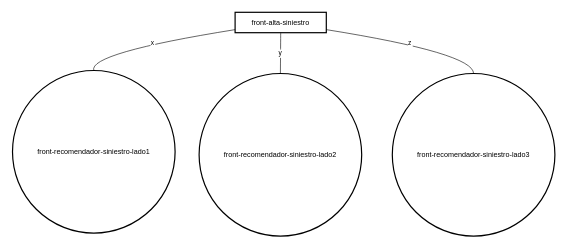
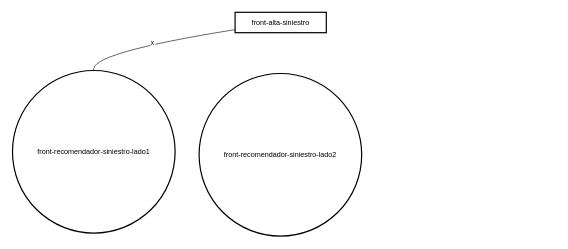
edge "front-alta-siniestro" -- "front-recomendador-siniestro-lado3": removed, label "z"
edge "front-alta-siniestro" -- "front-recomendador-siniestro-lado2": removed, label "y"
node "front-recomendador-siniestro-lado3": removed
